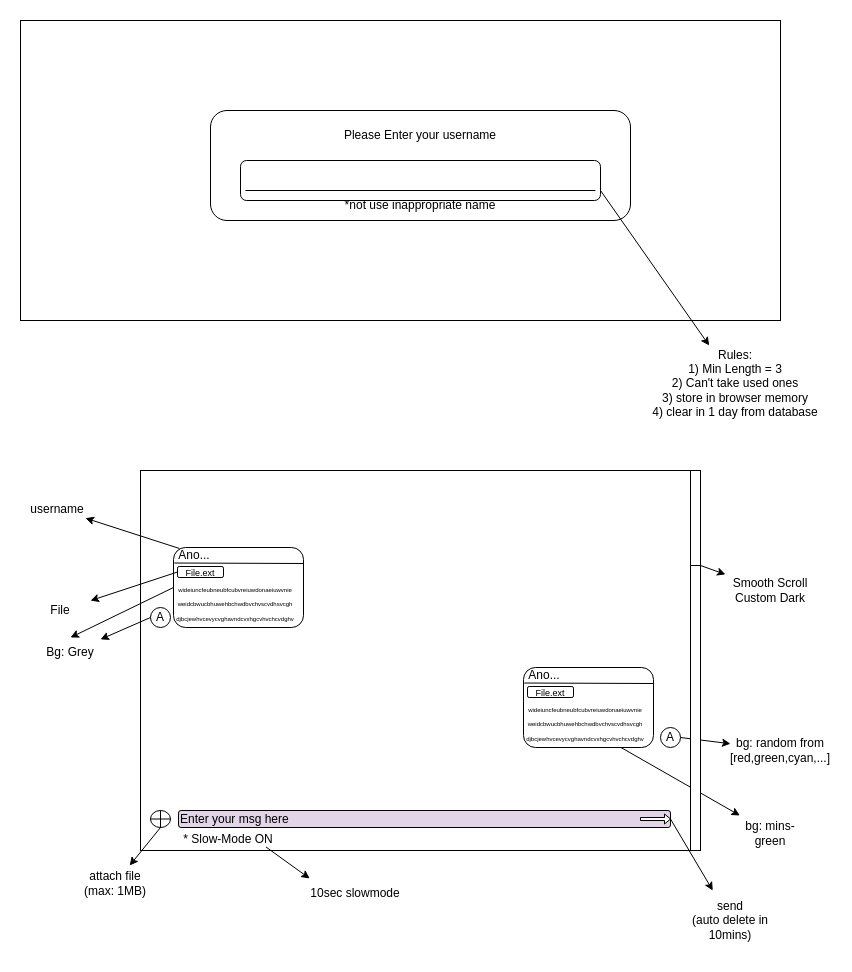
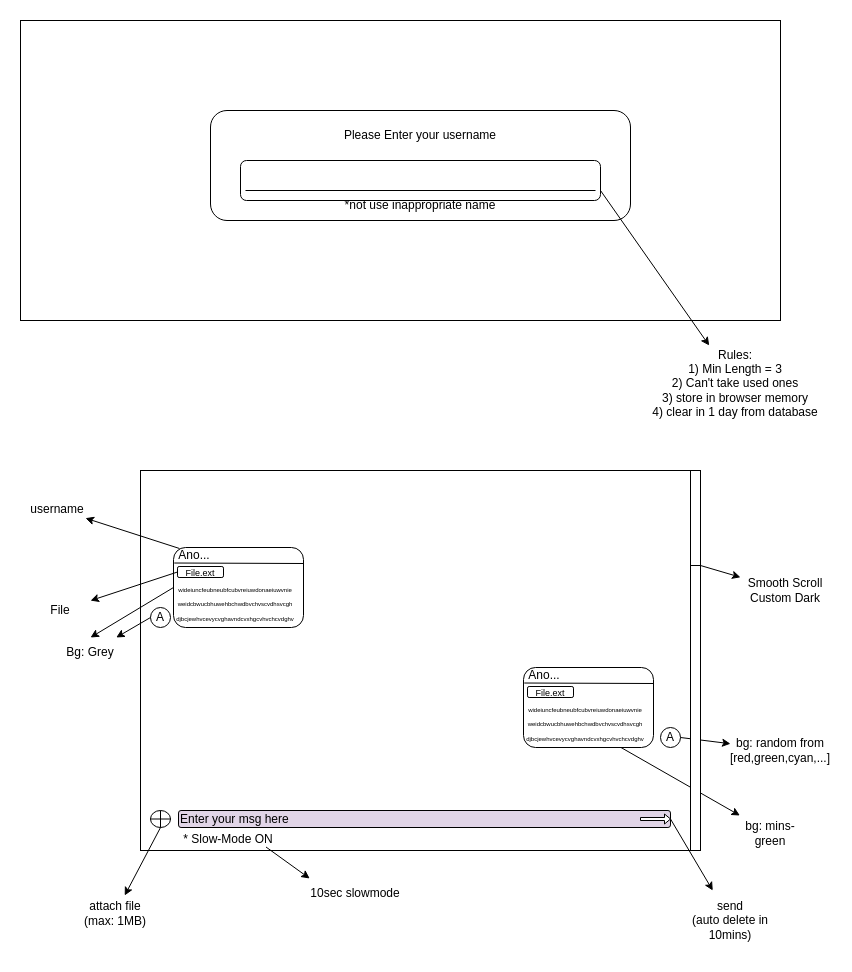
node "Smooth Scroll Custom Dark": moved (771, 591) -> (786, 591)
node "Bg: Grey": moved (71, 653) -> (91, 653)
node "attach file (max: 1MB)": moved (116, 883) -> (116, 913)
